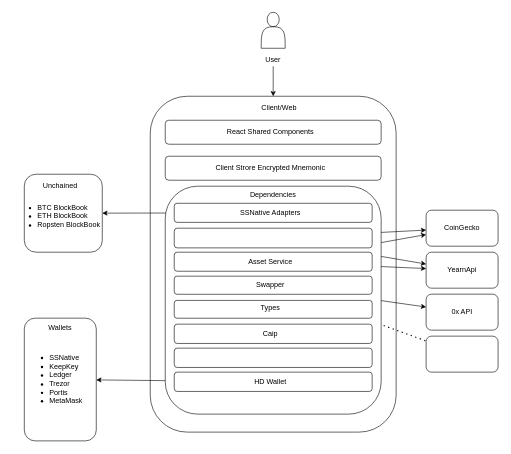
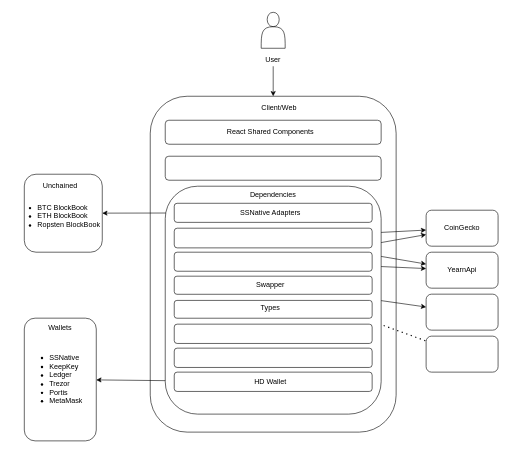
node "Client Strore Encrypted Mnemonic": removed
node "Asset Service": removed
node "0x API": removed
node "Caip": removed
